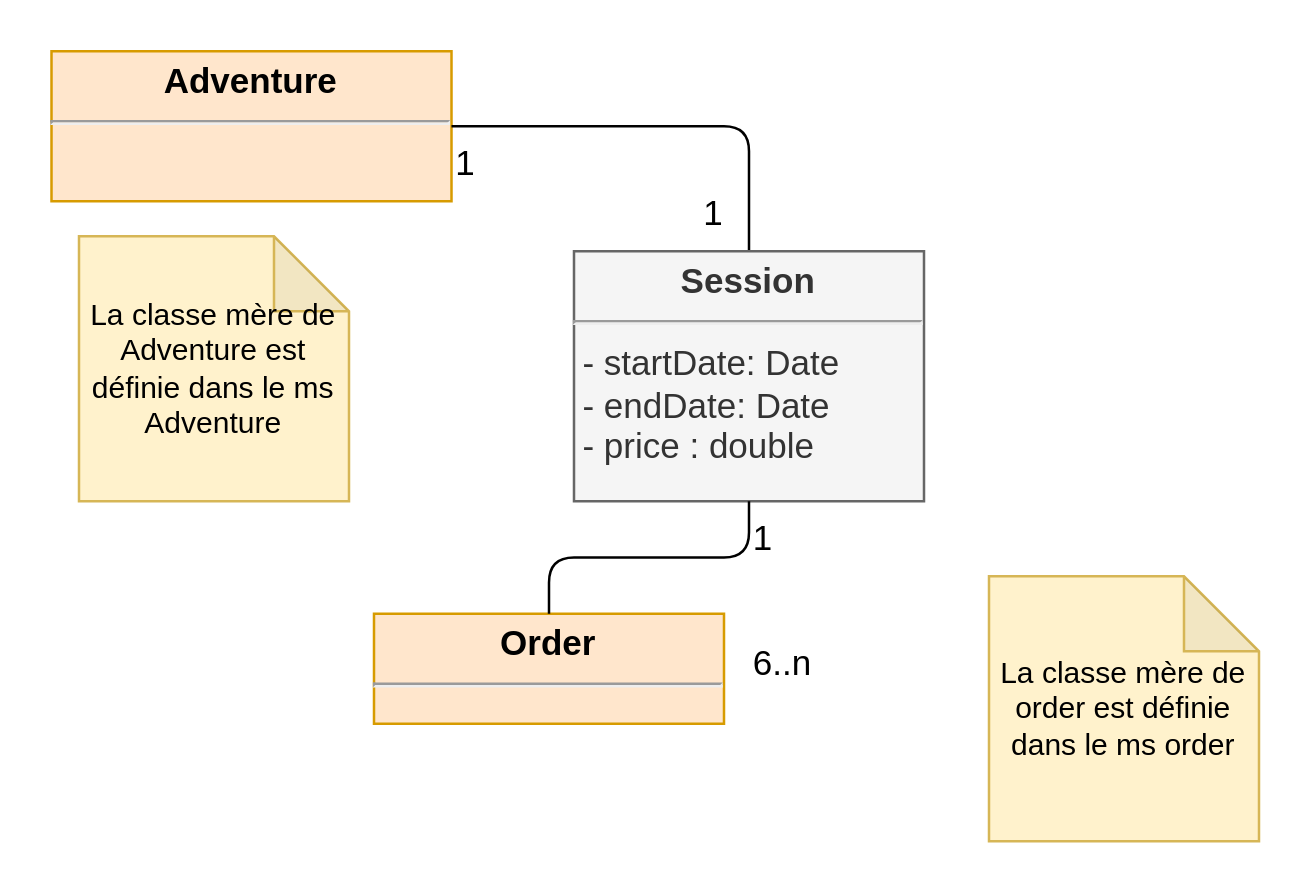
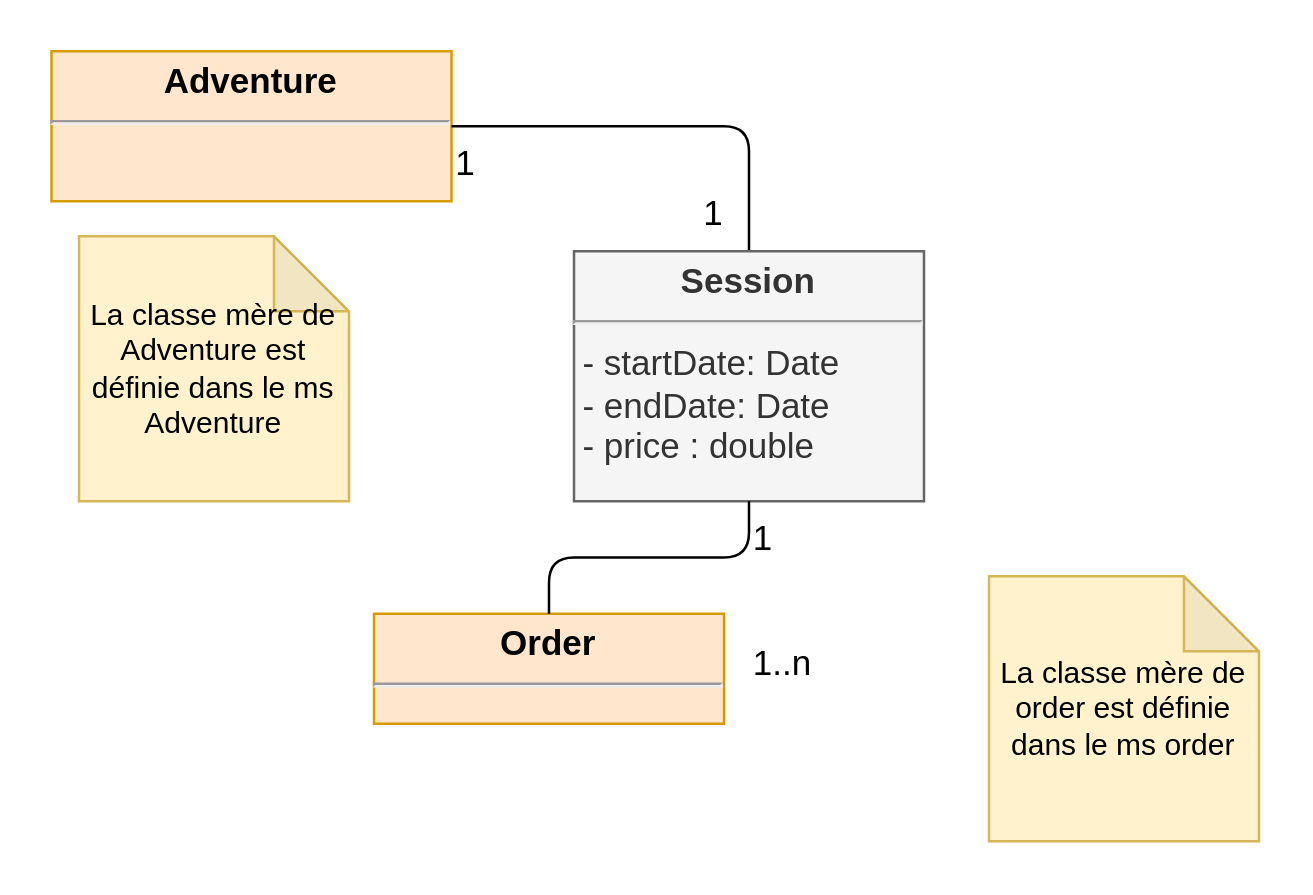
node "6..n": label "6..n" -> "1..n"
